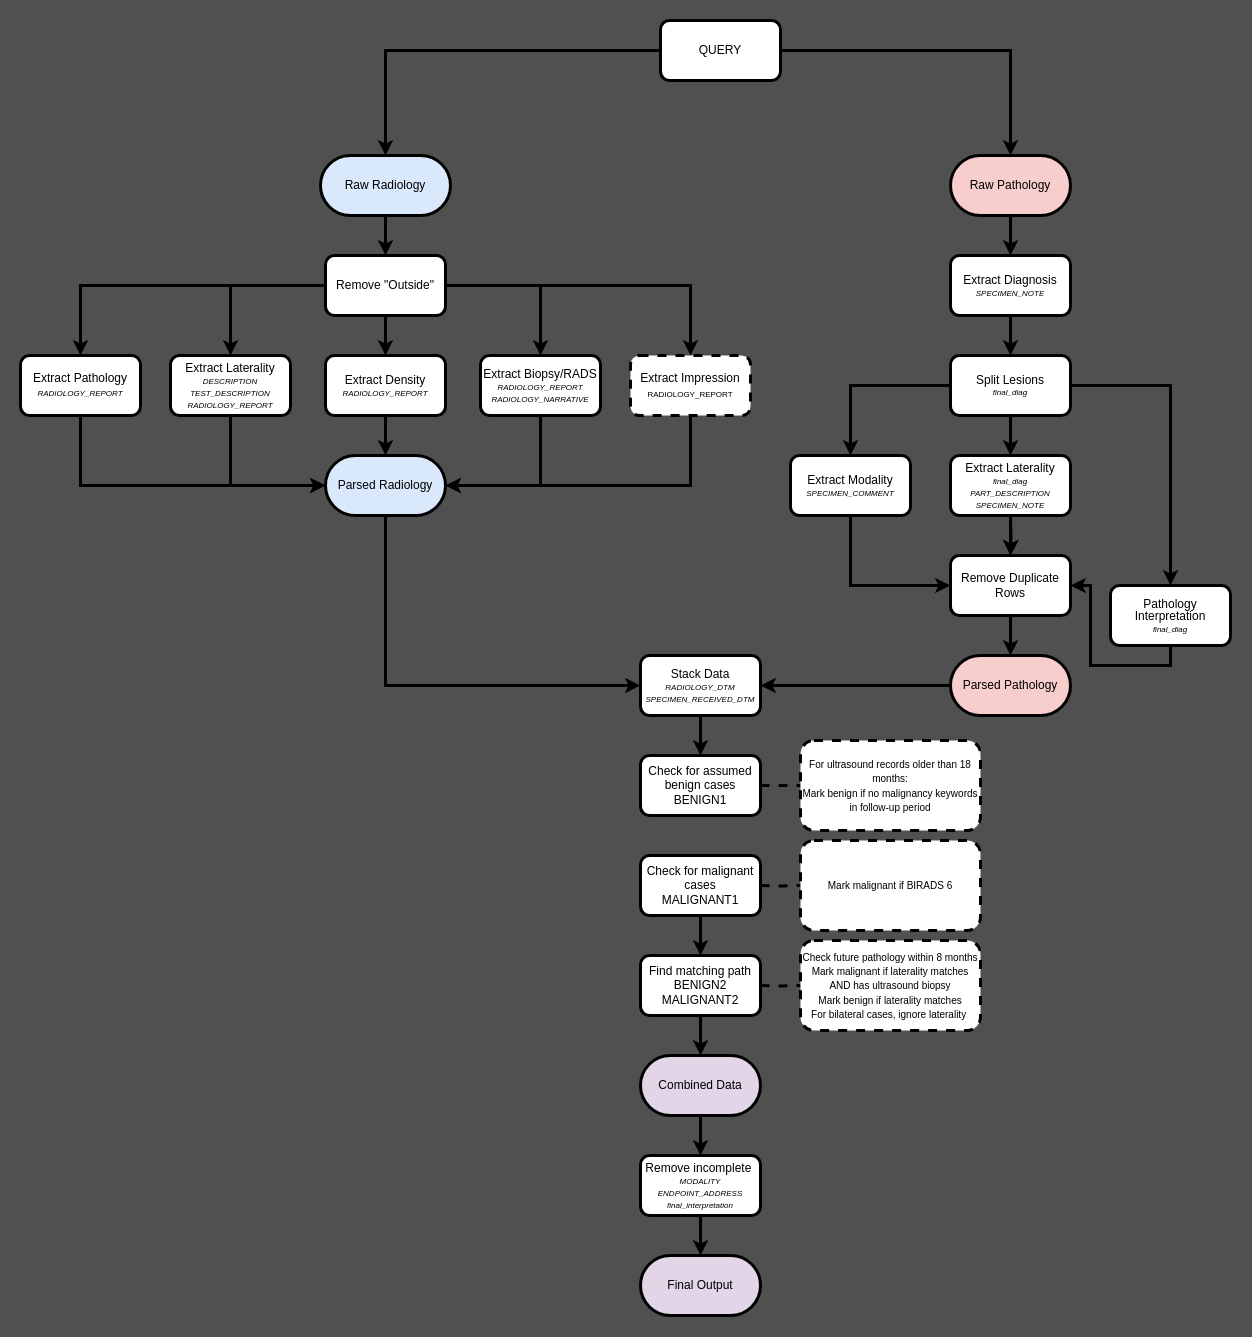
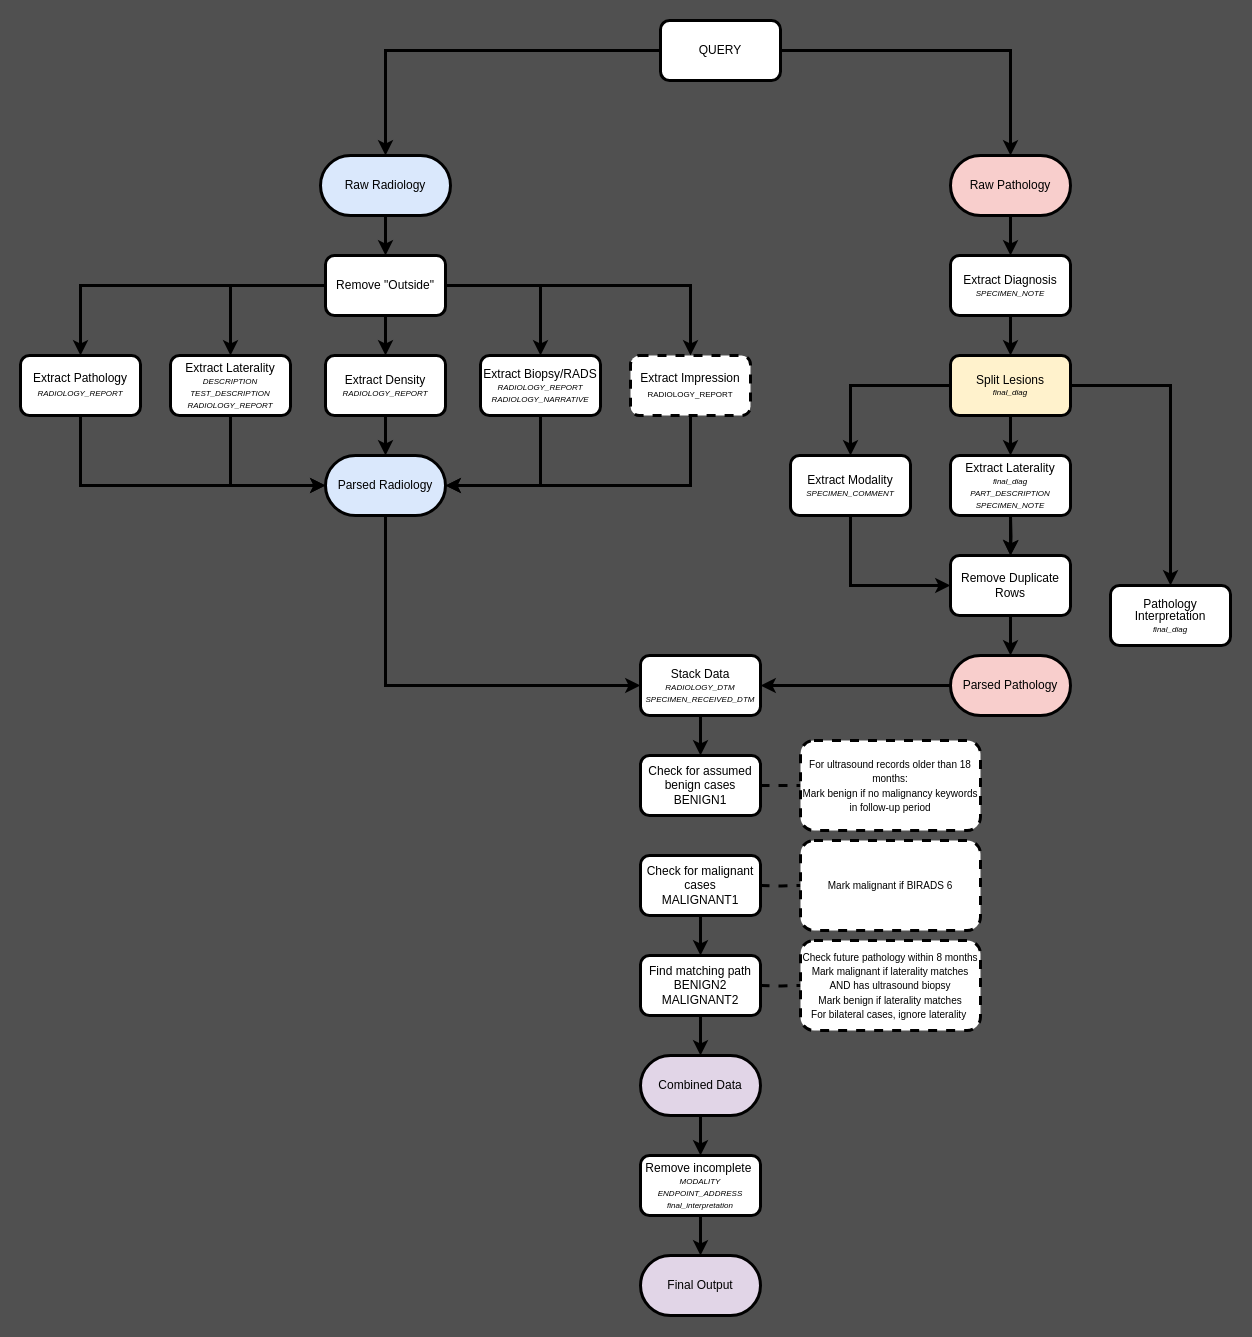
node "Split Lesions final_diag": fillcolor #ffffff -> #fff2cc
edge "Pathology Interpretation final_diag" -> "Remove Duplicate Rows": removed
